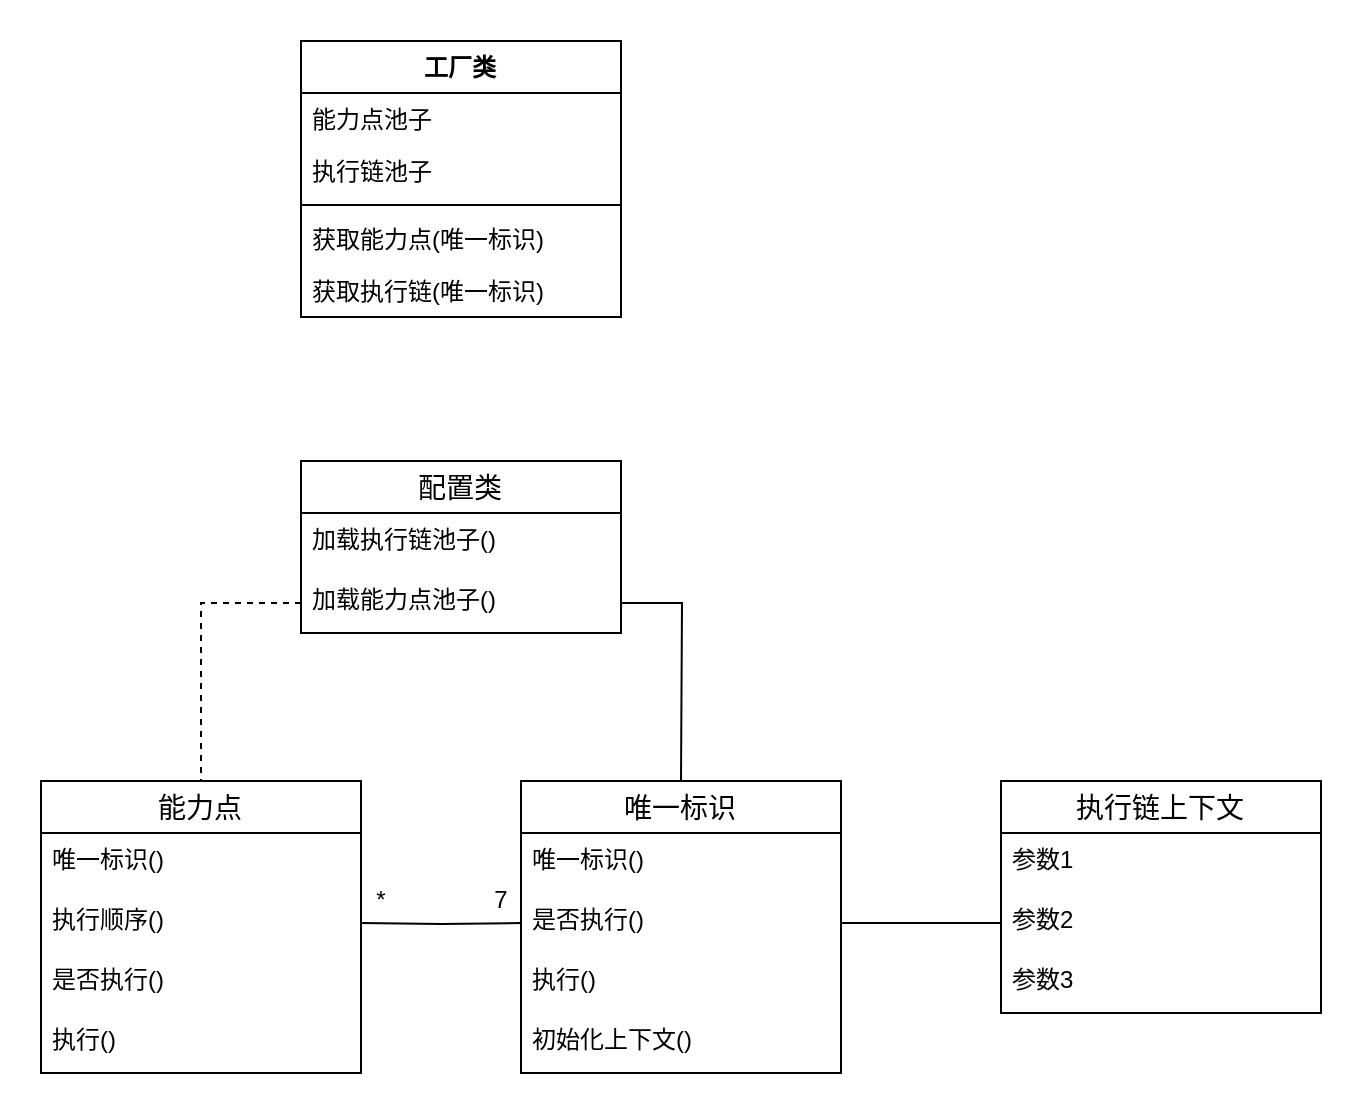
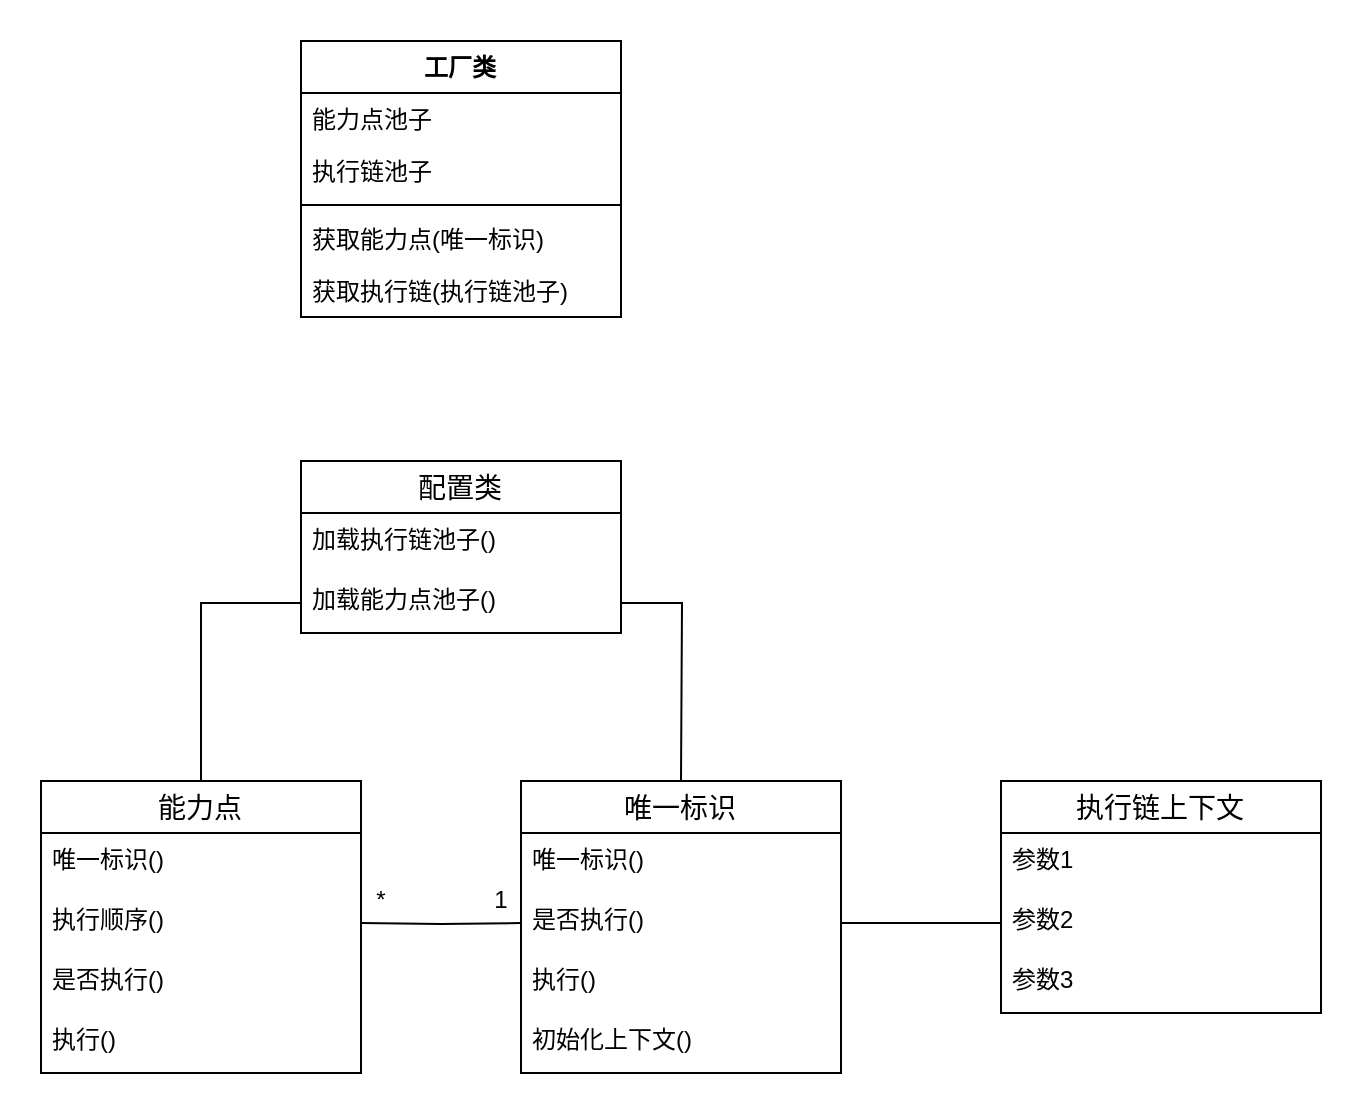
node "获取执行链(唯一标识)": label "获取执行链(唯一标识)" -> "获取执行链(执行链池子)"
edge "加载能力点池子()" -- "能力点": style dashed -> solid
node "7": label "7" -> "1"
